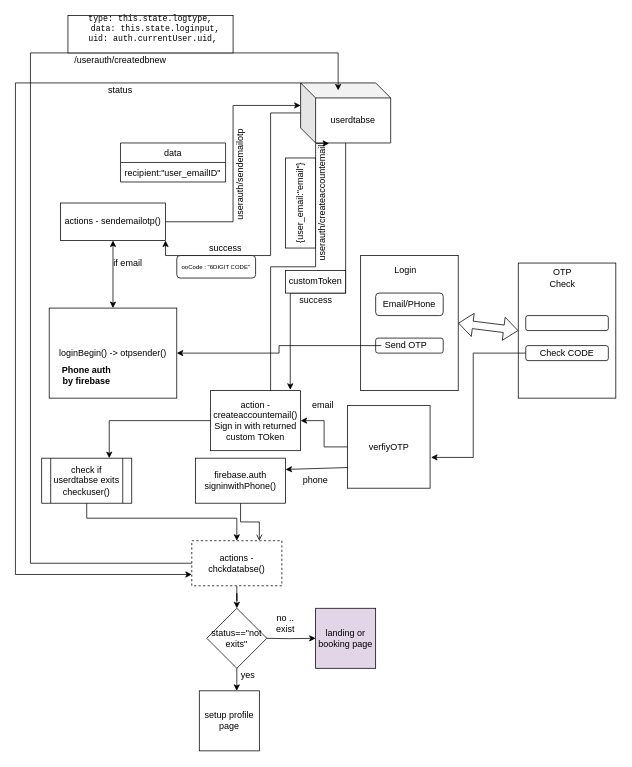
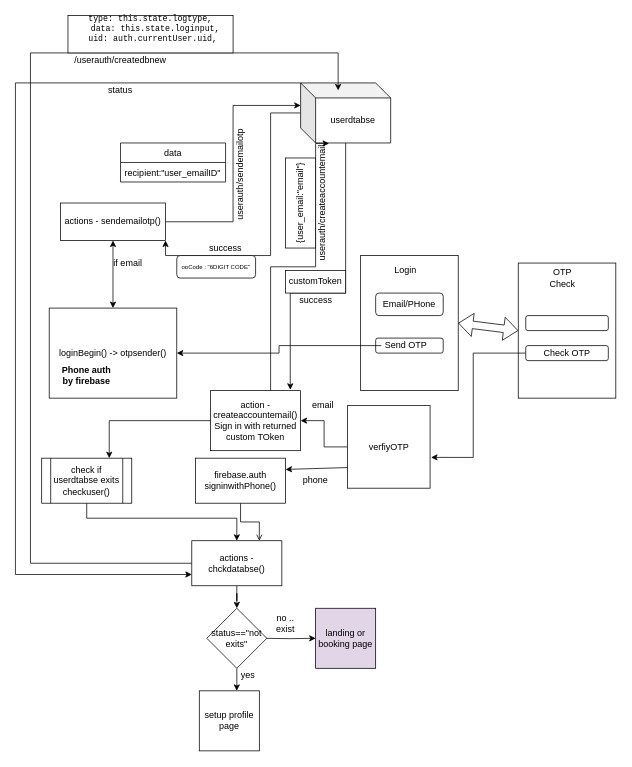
node "Check CODE": label "Check CODE" -> "Check OTP"
node "actions - chckdatabse()": style dashed -> solid
